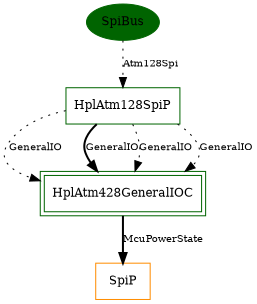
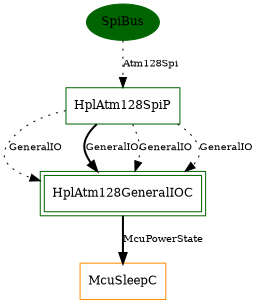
node "HplAtm428GeneralIOC": label "HplAtm428GeneralIOC" -> "HplAtm128GeneralIOC"
node "SpiP": label "SpiP" -> "McuSleepC"
